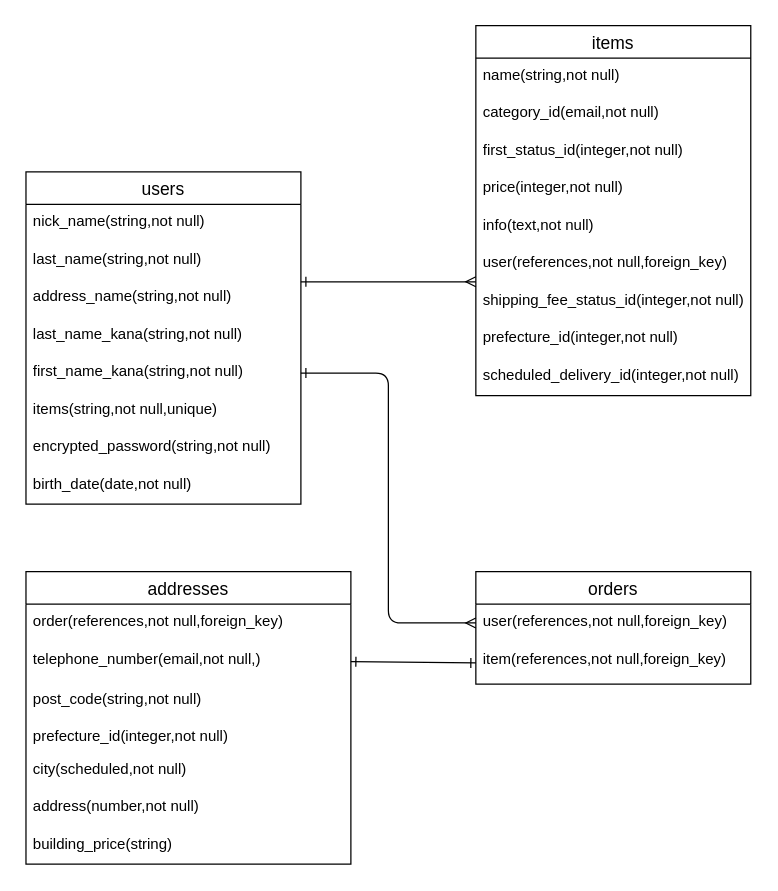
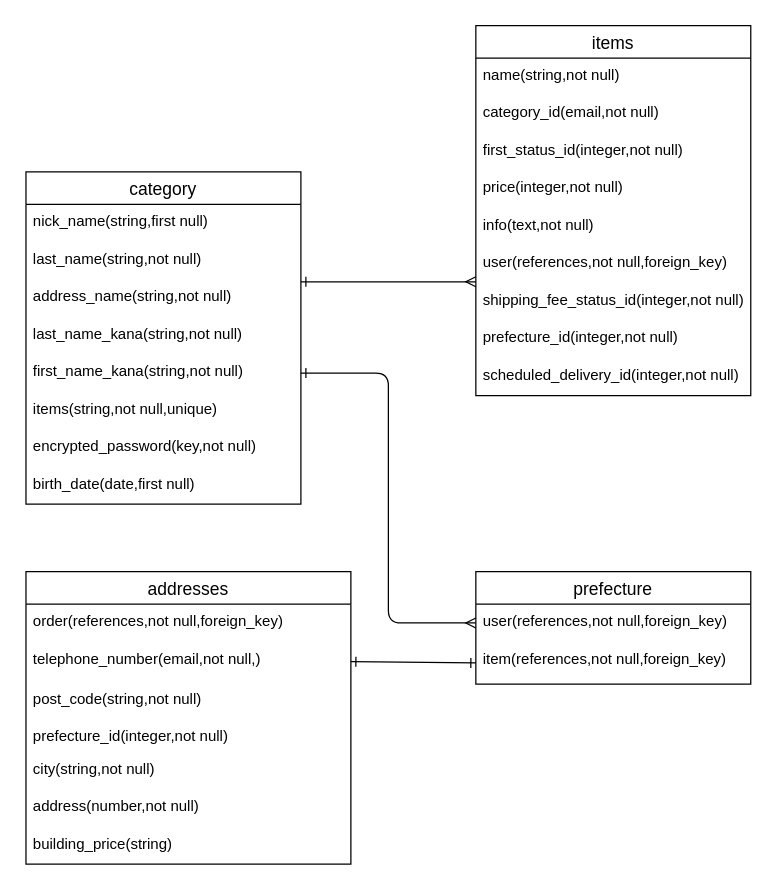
node "users": label "users" -> "category"
node "nick_name(string,not null)": label "nick_name(string,not null)" -> "nick_name(string,first null)"
node "encrypted_password(string,not null)": label "encrypted_password(string,not null)" -> "encrypted_password(key,not null)"
node "birth_date(date,not null)": label "birth_date(date,not null)" -> "birth_date(date,first null)"
node "orders": label "orders" -> "prefecture"
node "city(scheduled,not null)": label "city(scheduled,not null)" -> "city(string,not null)"
